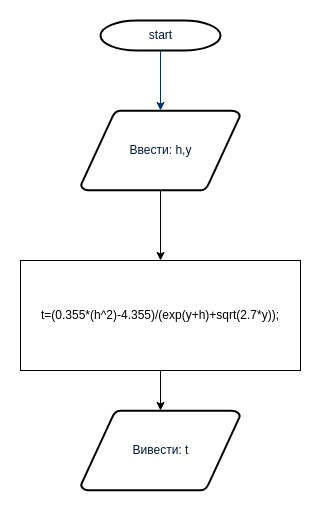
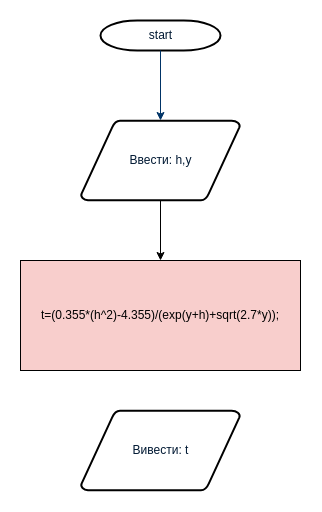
node "Ввести: h,y": moved (161, 151) -> (161, 161)
node "t=(0.355*(h^2)-4.355)/(exp(y+h)+sqrt(2.7*y));": fillcolor #ffffff -> #f8cecc
edge "t=(0.355*(h^2)-4.355)/(exp(y+h)+sqrt(2.7*y));" -> "Вивести: t": removed
